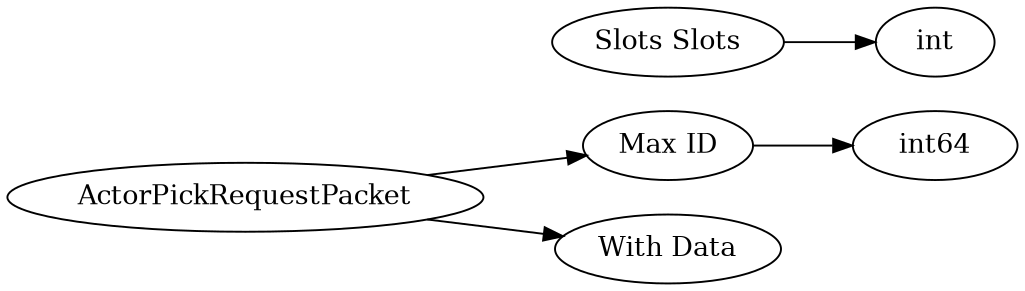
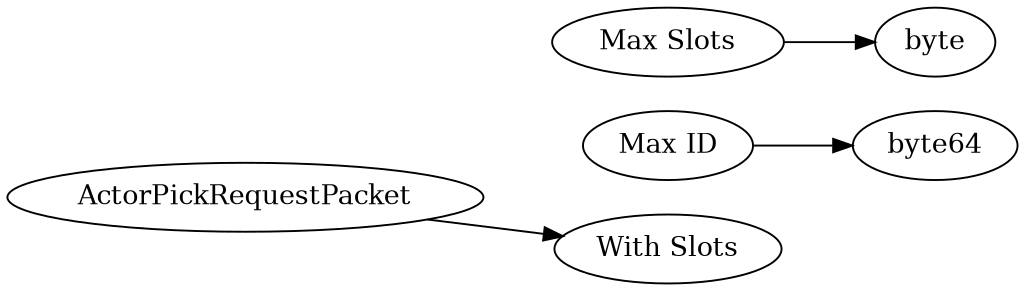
node "Slots Slots": label "Slots Slots" -> "Max Slots"
node "int": label "int" -> "byte"
node "int64": label "int64" -> "byte64"
edge "ActorPickRequestPacket" -> "Max ID": removed
node "With Data": label "With Data" -> "With Slots"
